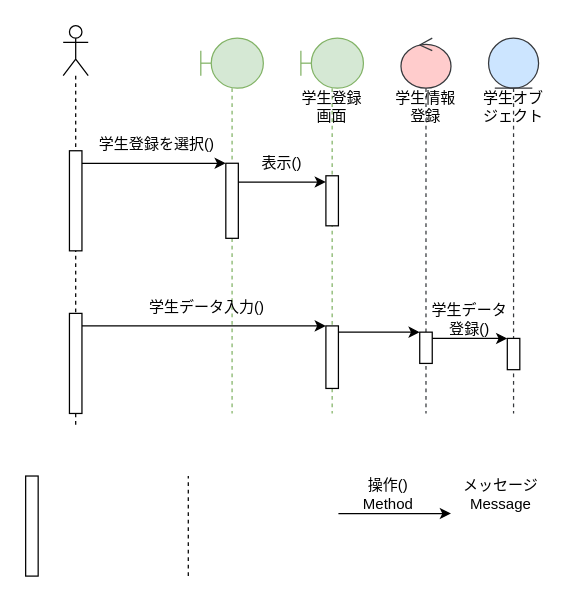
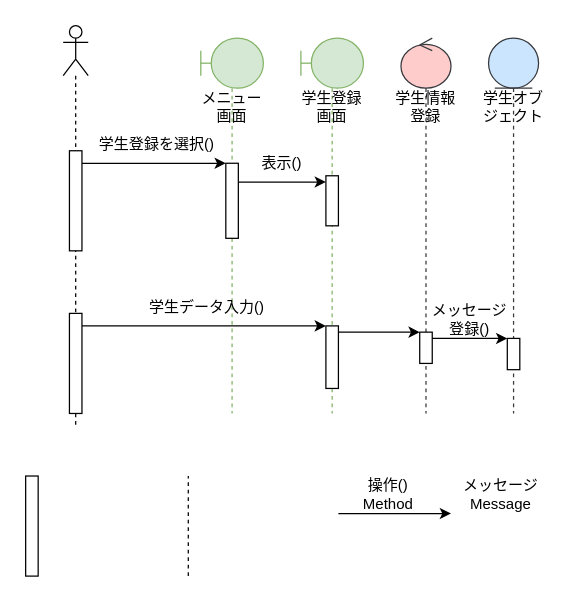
node "メニュー 画面": added
node "学生データ 登録()": label "学生データ 登録()" -> "メッセージ 登録()"
